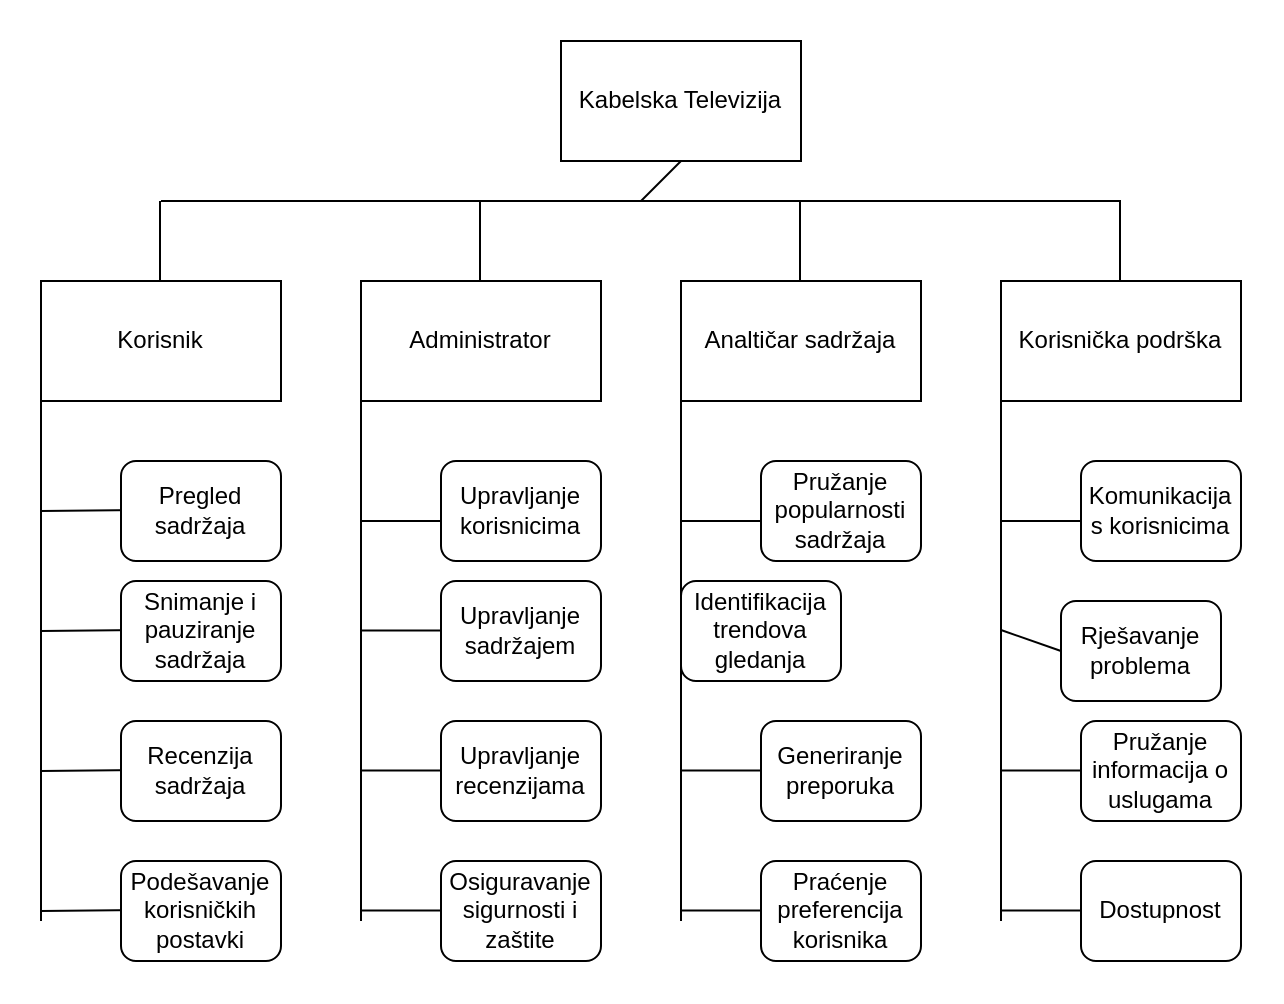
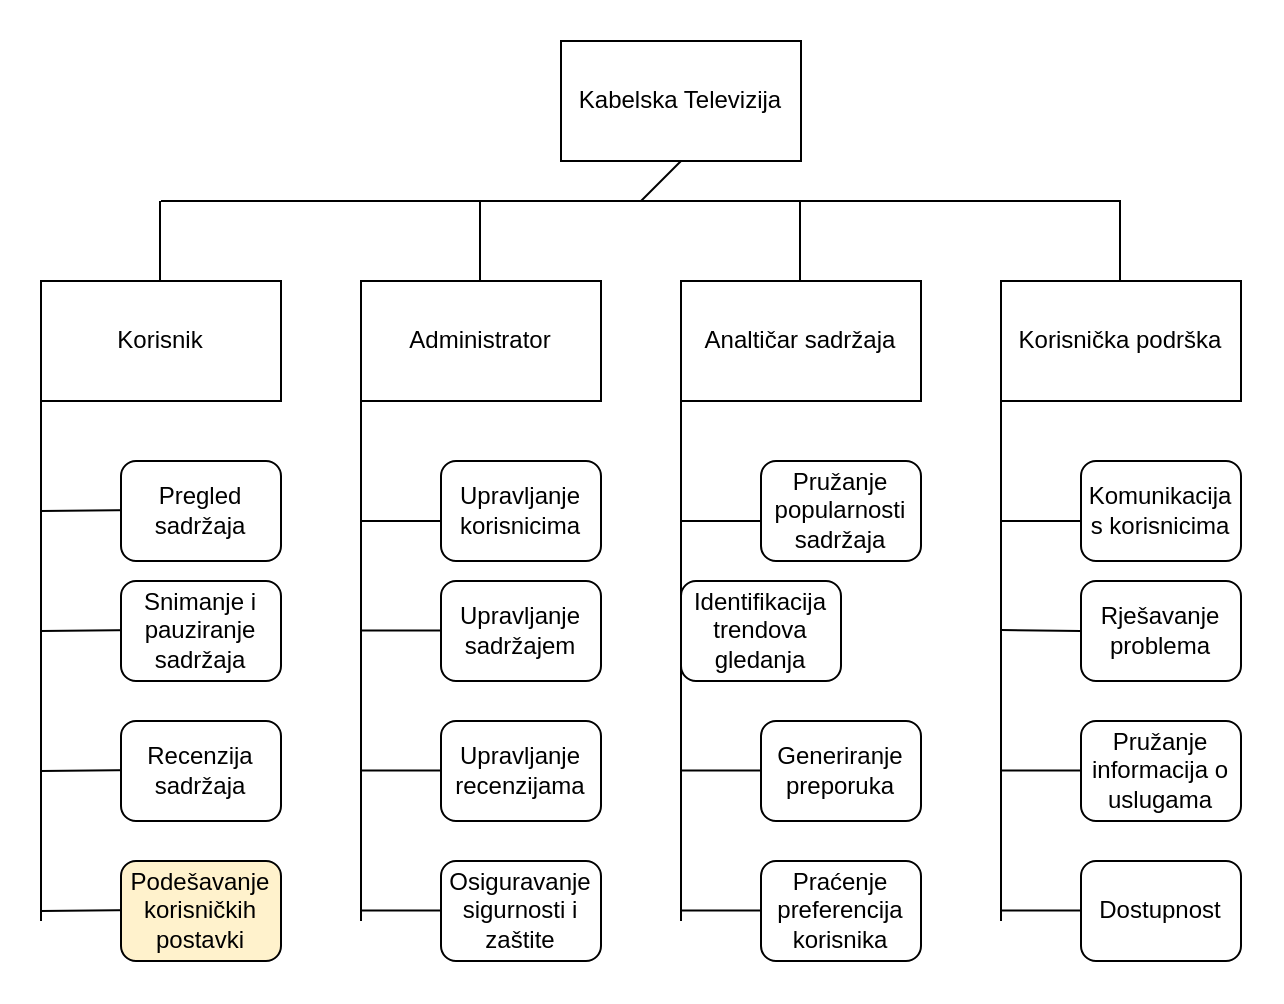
node "Rješavanje problema": moved (1141, 651) -> (1161, 631)
node "Podešavanje korisničkih postavki": fillcolor #ffffff -> #fff2cc
